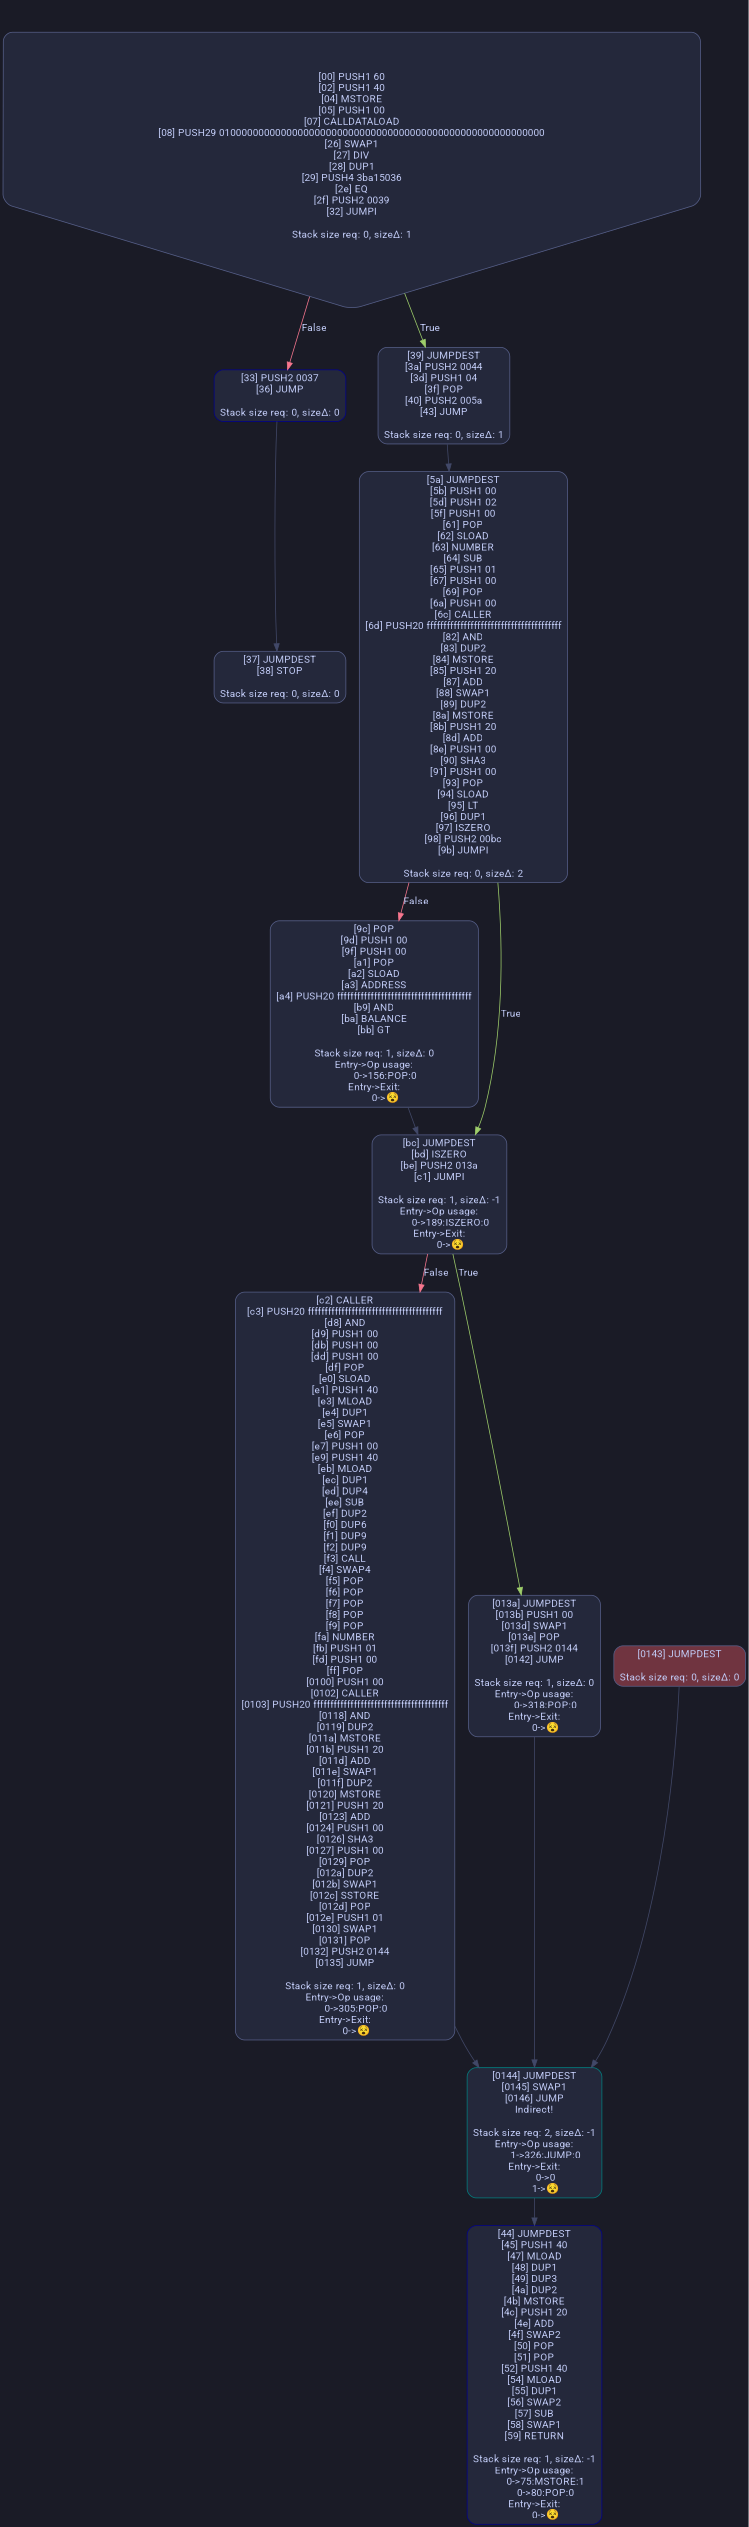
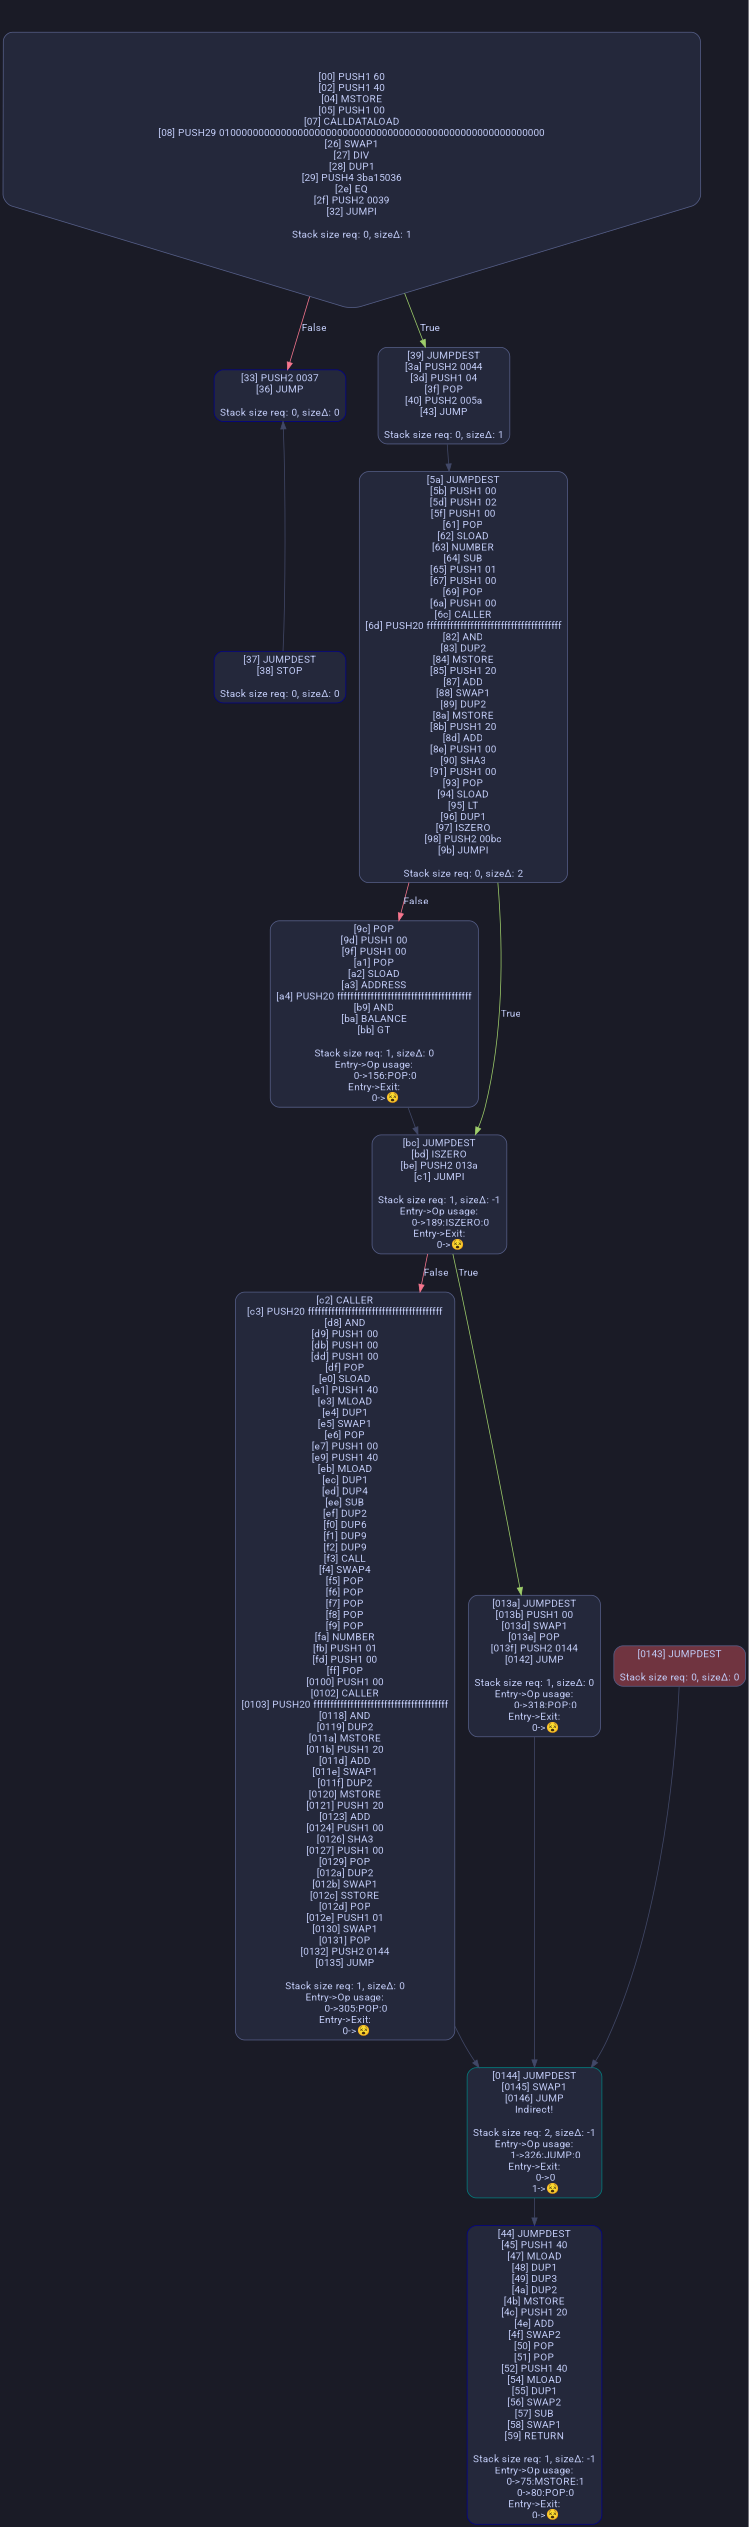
edge "[33] PUSH2 0037 [36] JUMP Stack size req: 0, sizeΔ: 0" -> "[37] JUMPDEST [38] STOP Stack size req: 0, sizeΔ: 0": reversed
node "[37] JUMPDEST [38] STOP Stack size req: 0, sizeΔ: 0": color #565f89 -> darkblue
